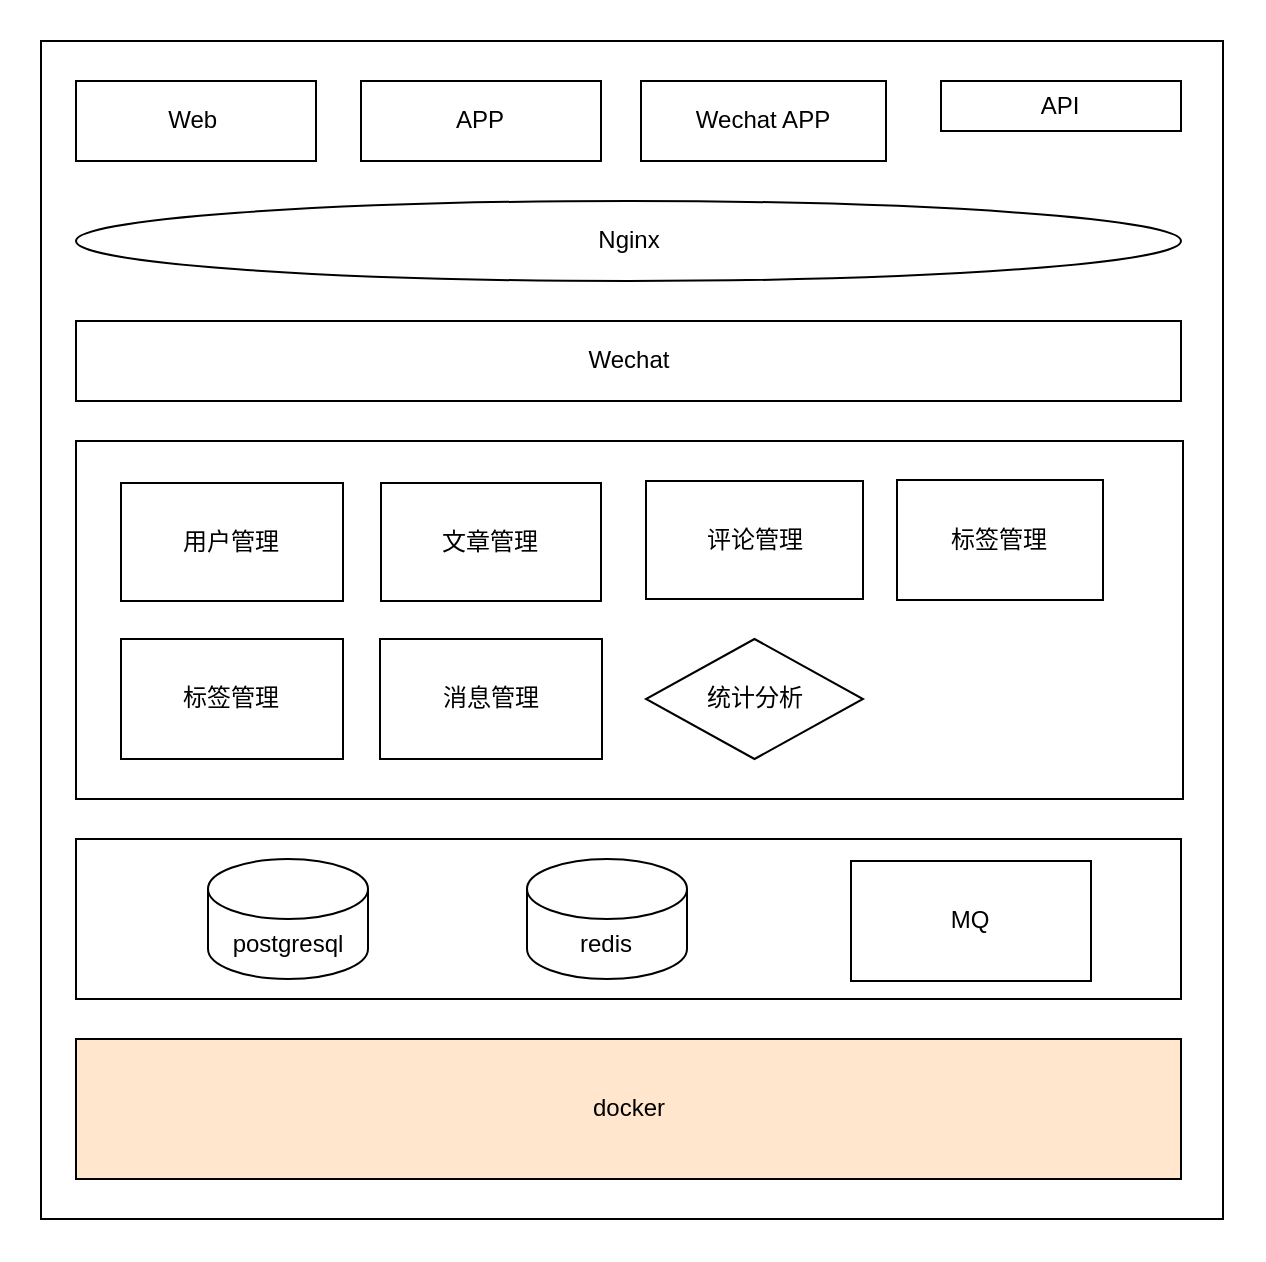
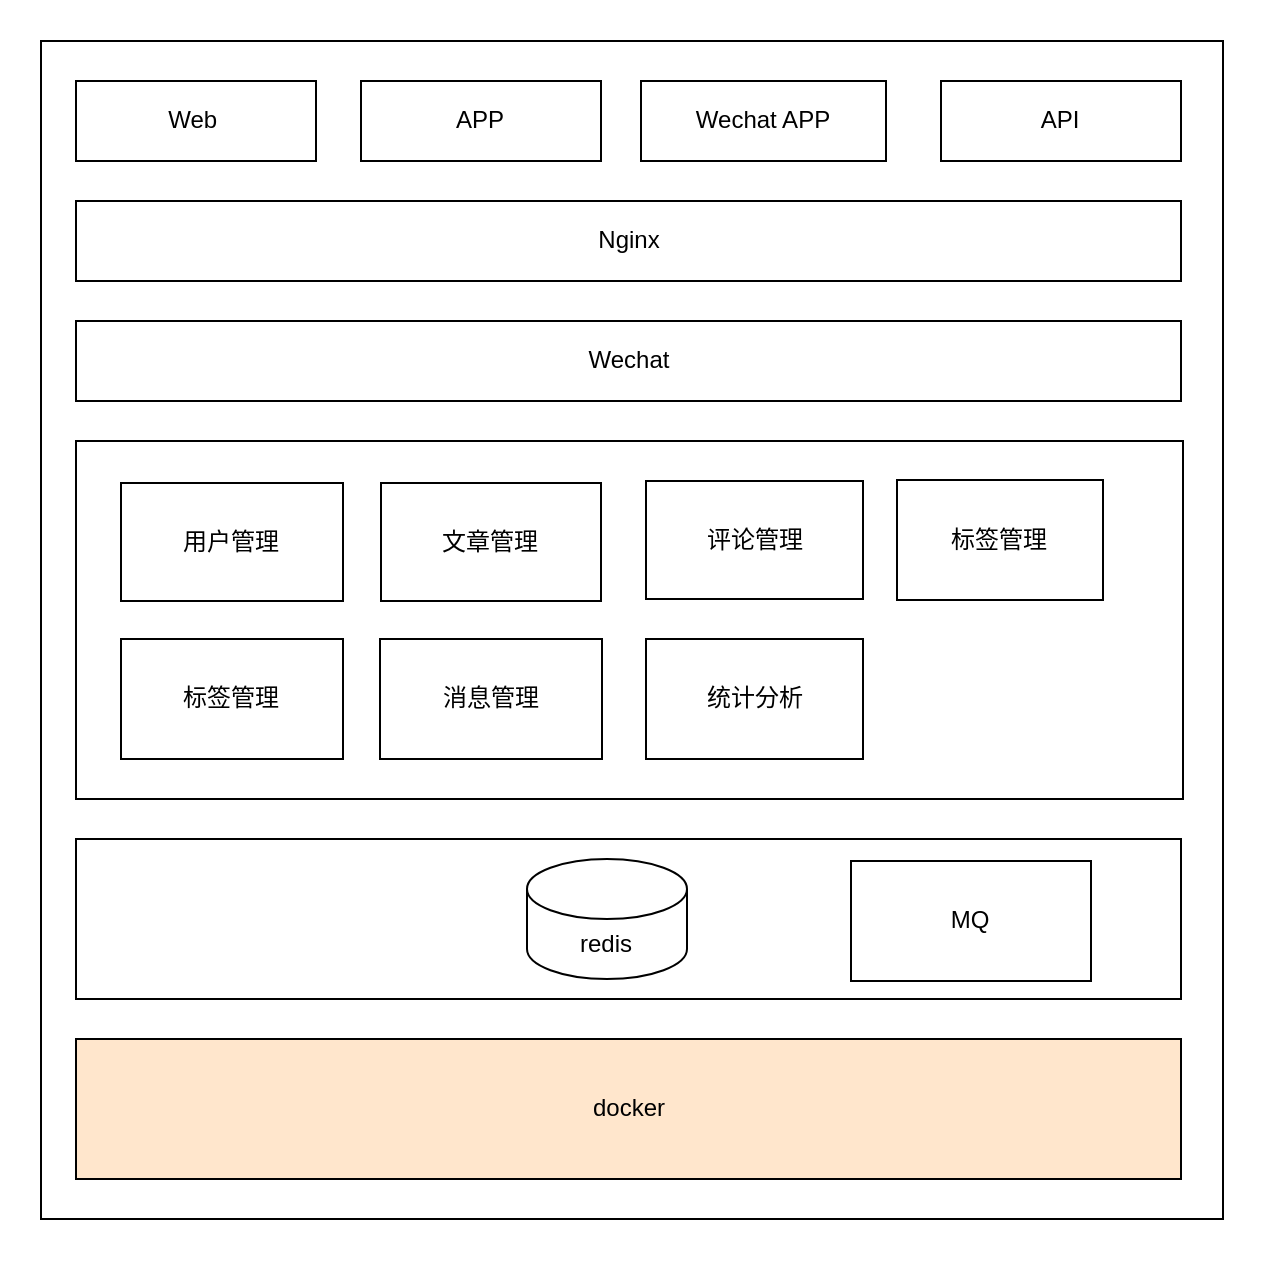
node "API": size 240x50 -> 240x80
node "Nginx": shape ellipse -> rectangle
node "统计分析": shape diamond -> rectangle
node "postgresql": removed
